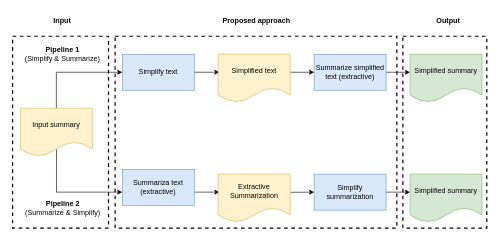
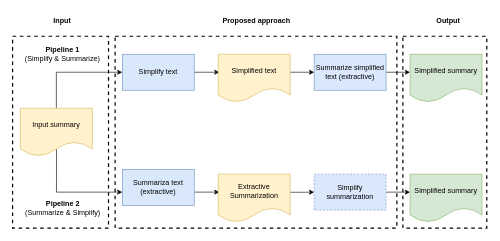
node "Simplify summarization": style solid -> dashed
